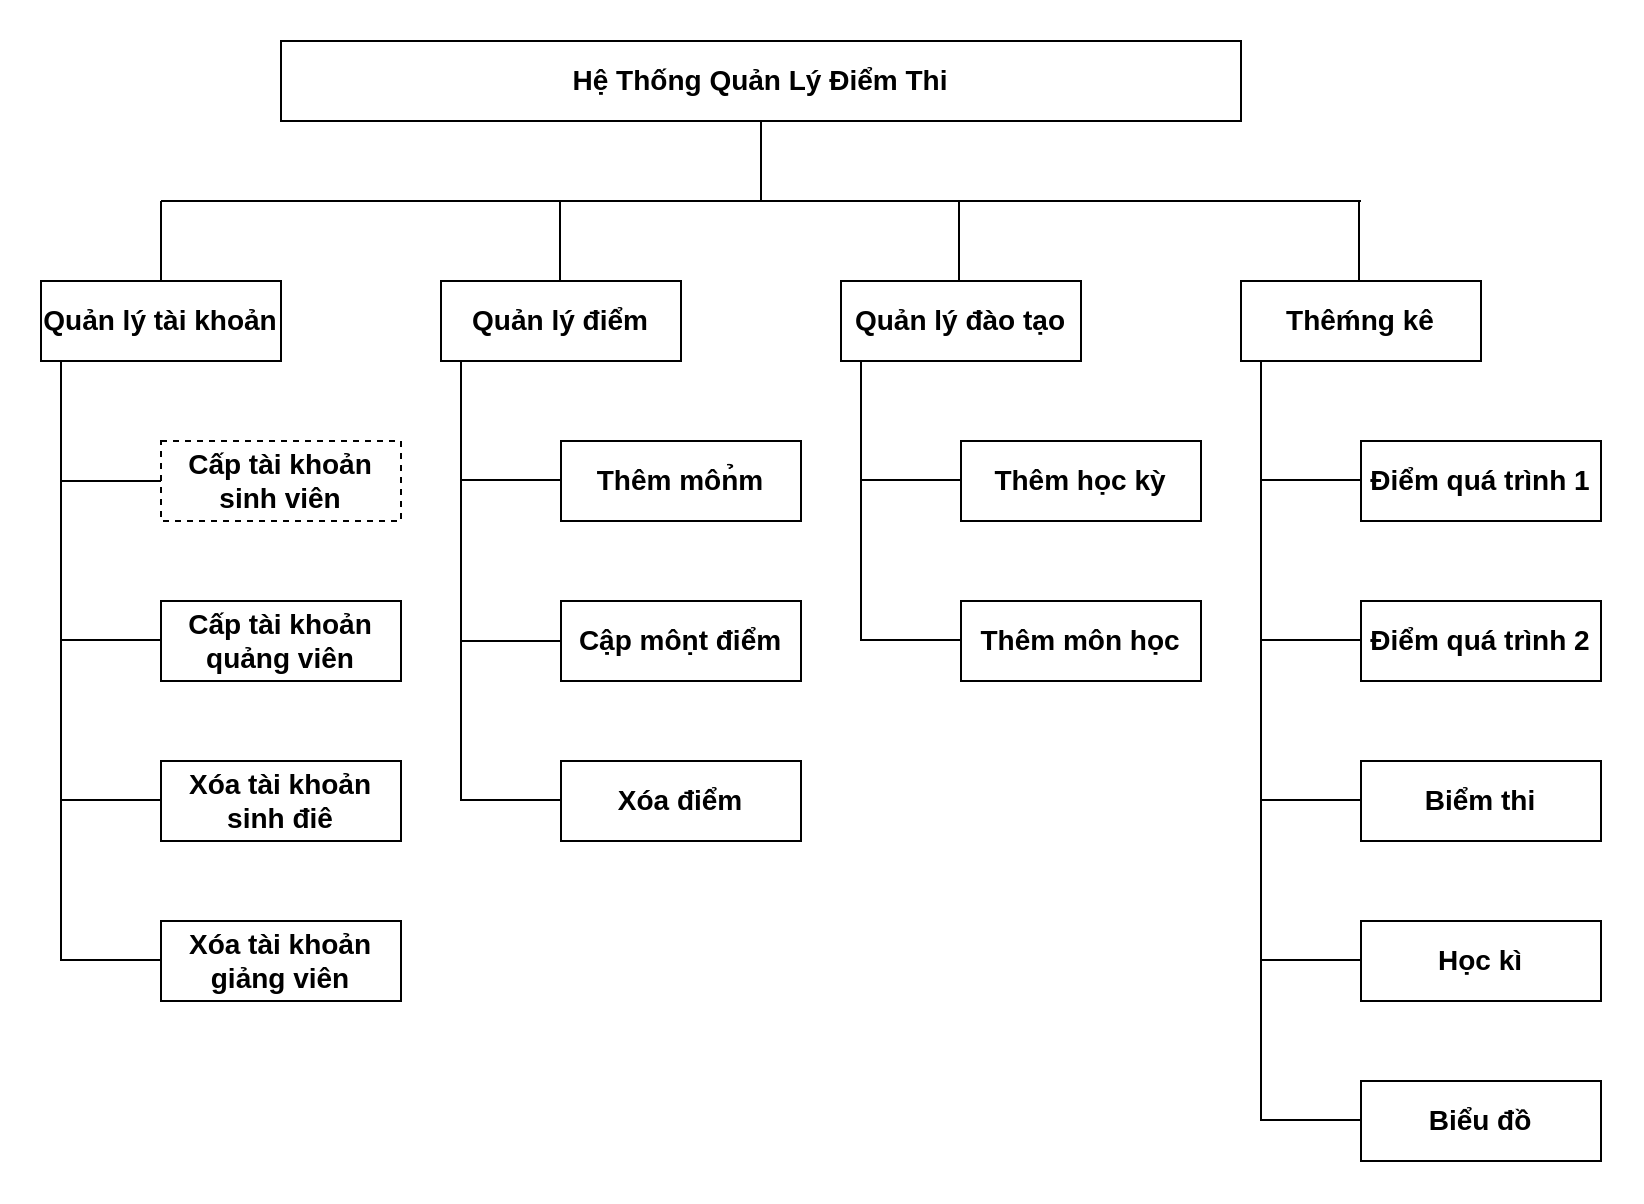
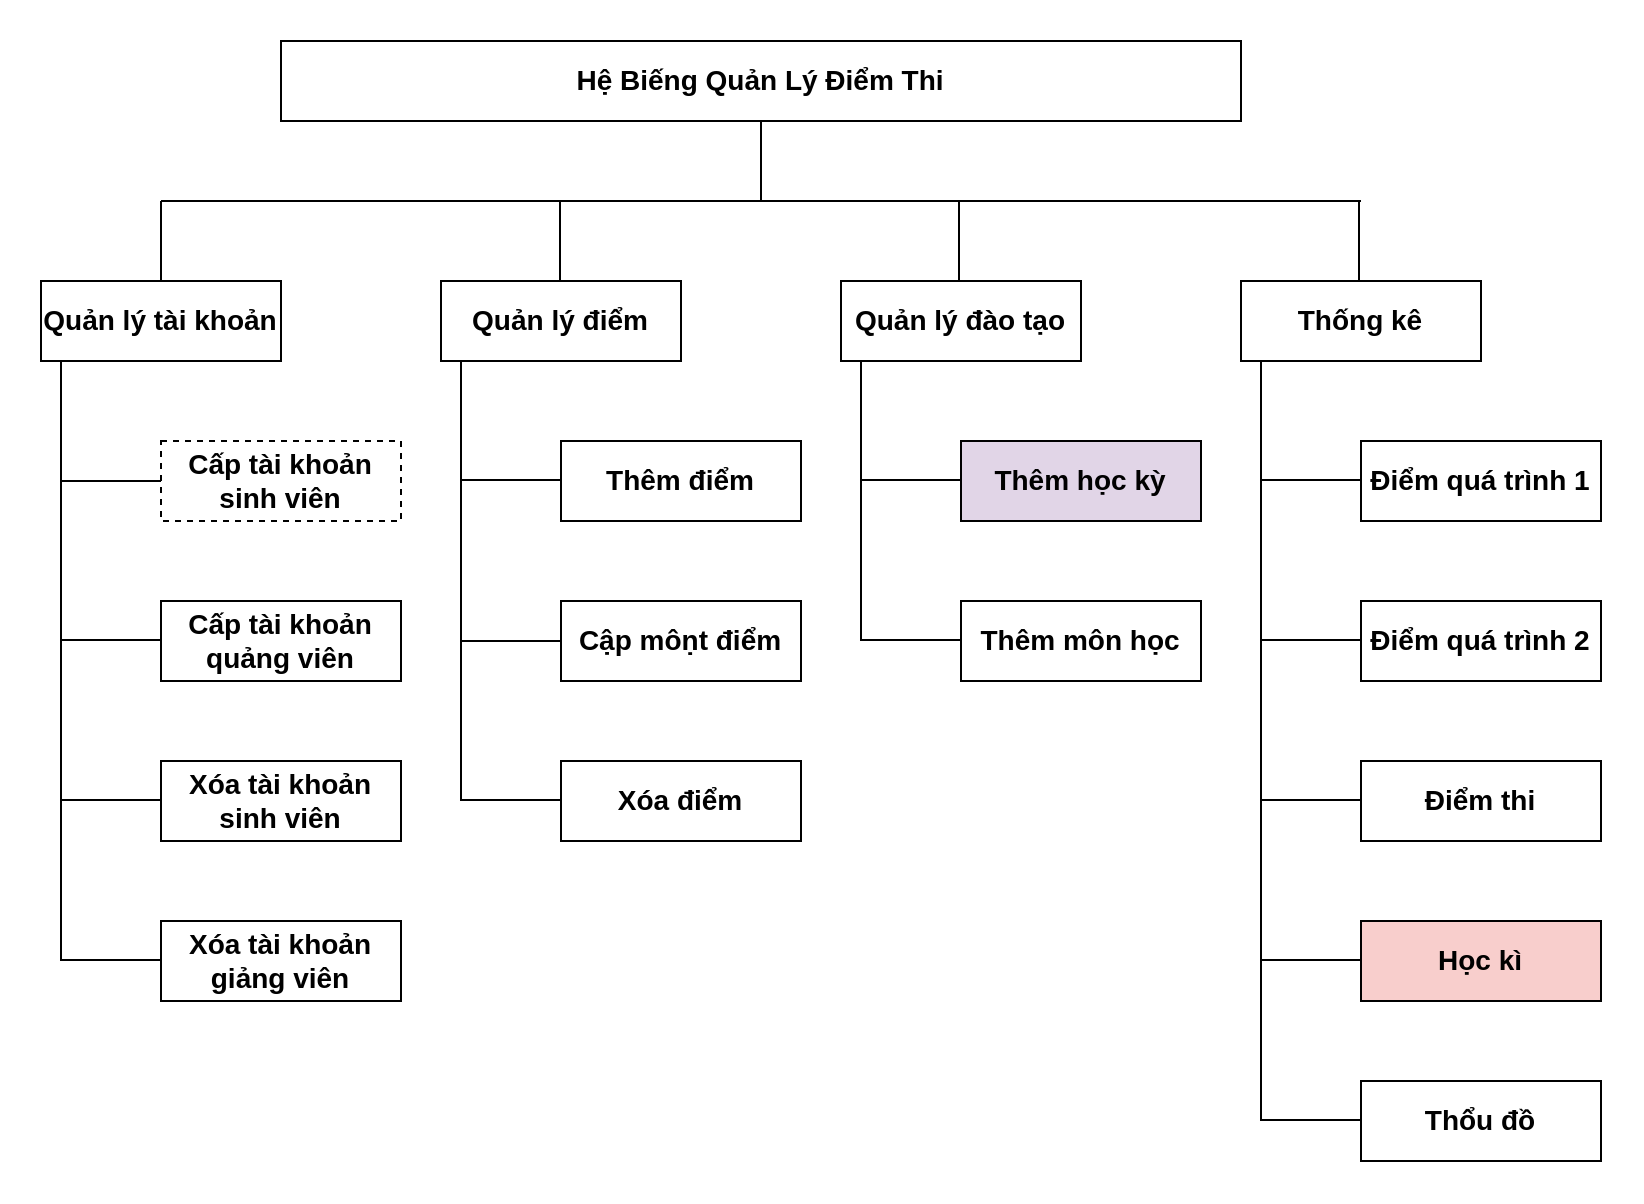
node "Hệ Thống Quản Lý Điểm Thi": label "Hệ Thống Quản Lý Điểm Thi" -> "Hệ Biếng Quản Lý Điểm Thi"
node "Thêḿng kê": label "Thêḿng kê" -> "Thống kê"
node "Thêm môn̉m": label "Thêm môn̉m" -> "Thêm điểm"
node "Thêm học kỳ": fillcolor #ffffff -> #e1d5e7
node "Xóa tài khoản sinh điê": label "Xóa tài khoản sinh điê" -> "Xóa tài khoản sinh viên"
node "Biểm thi": label "Biểm thi" -> "Điểm thi"
node "Học kì": fillcolor #ffffff -> #f8cecc
node "Biểu đồ": label "Biểu đồ" -> "Thổu đồ"
